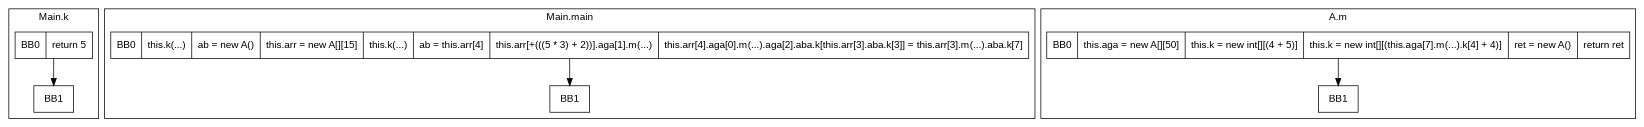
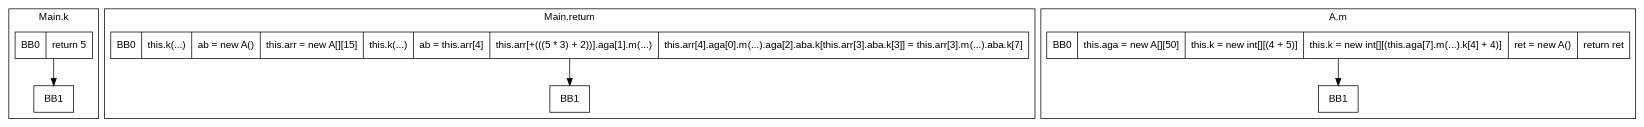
cluster "Main.main": label "Main.main" -> "Main.return"
